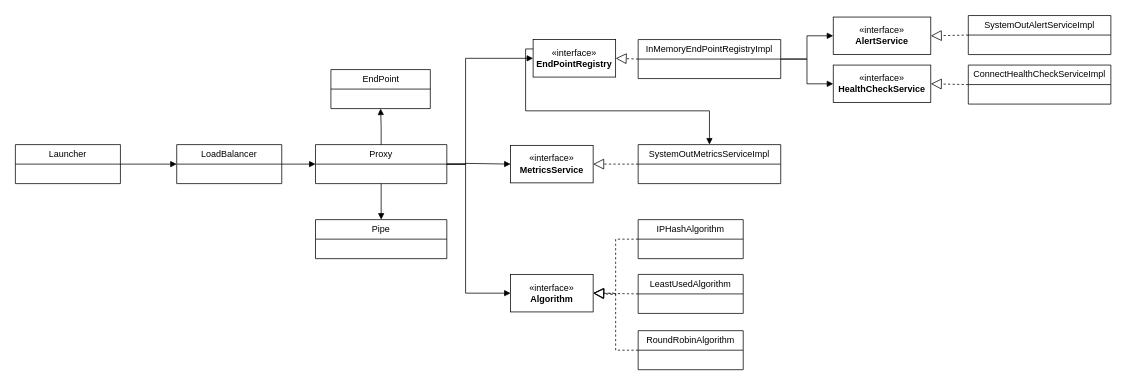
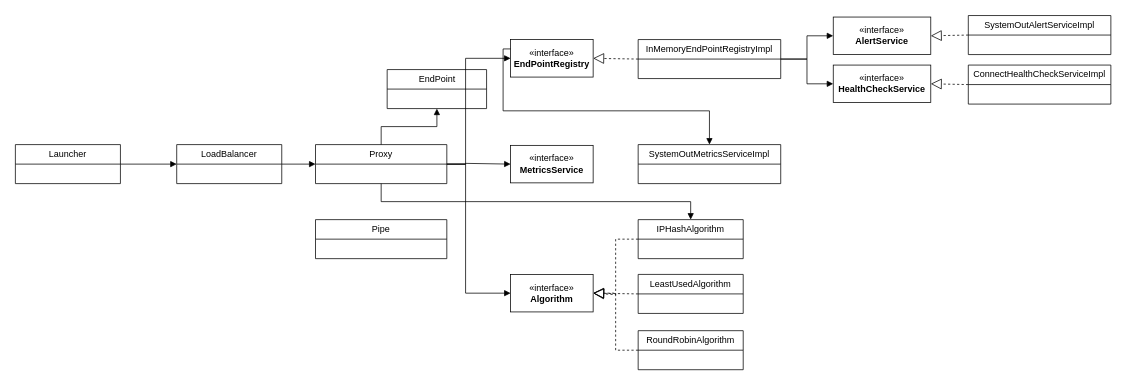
node "«interface» EndPointRegistry": moved (574, 58) -> (552, 58)
node "EndPoint": moved (380, 89) -> (437, 89)
edge "SystemOutMetricsServiceImpl" -> "«interface» MetricsService": removed
edge "Proxy" -> "Pipe": now "Proxy" -> "IPHashAlgorithm"
